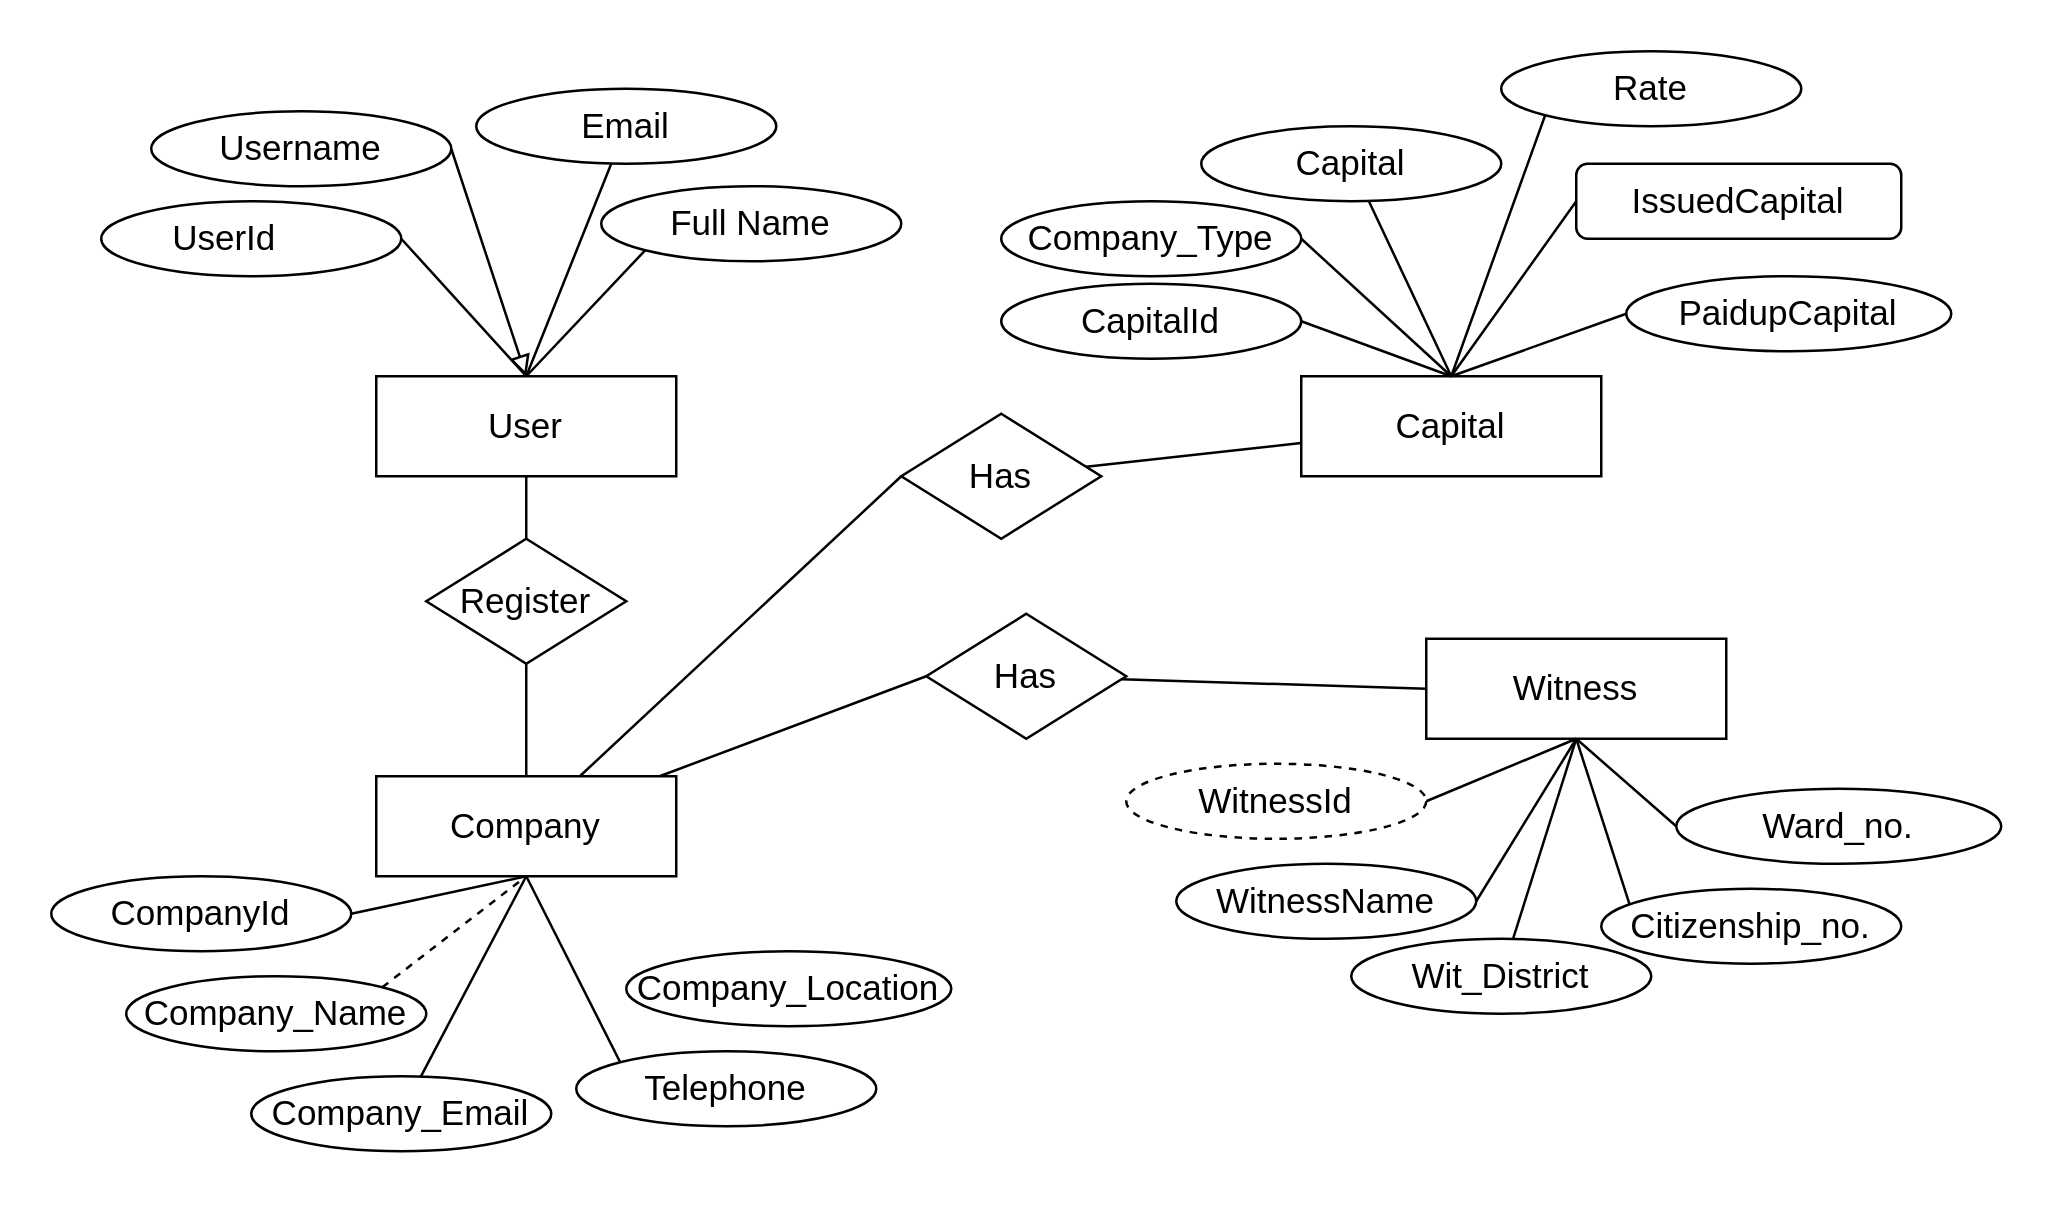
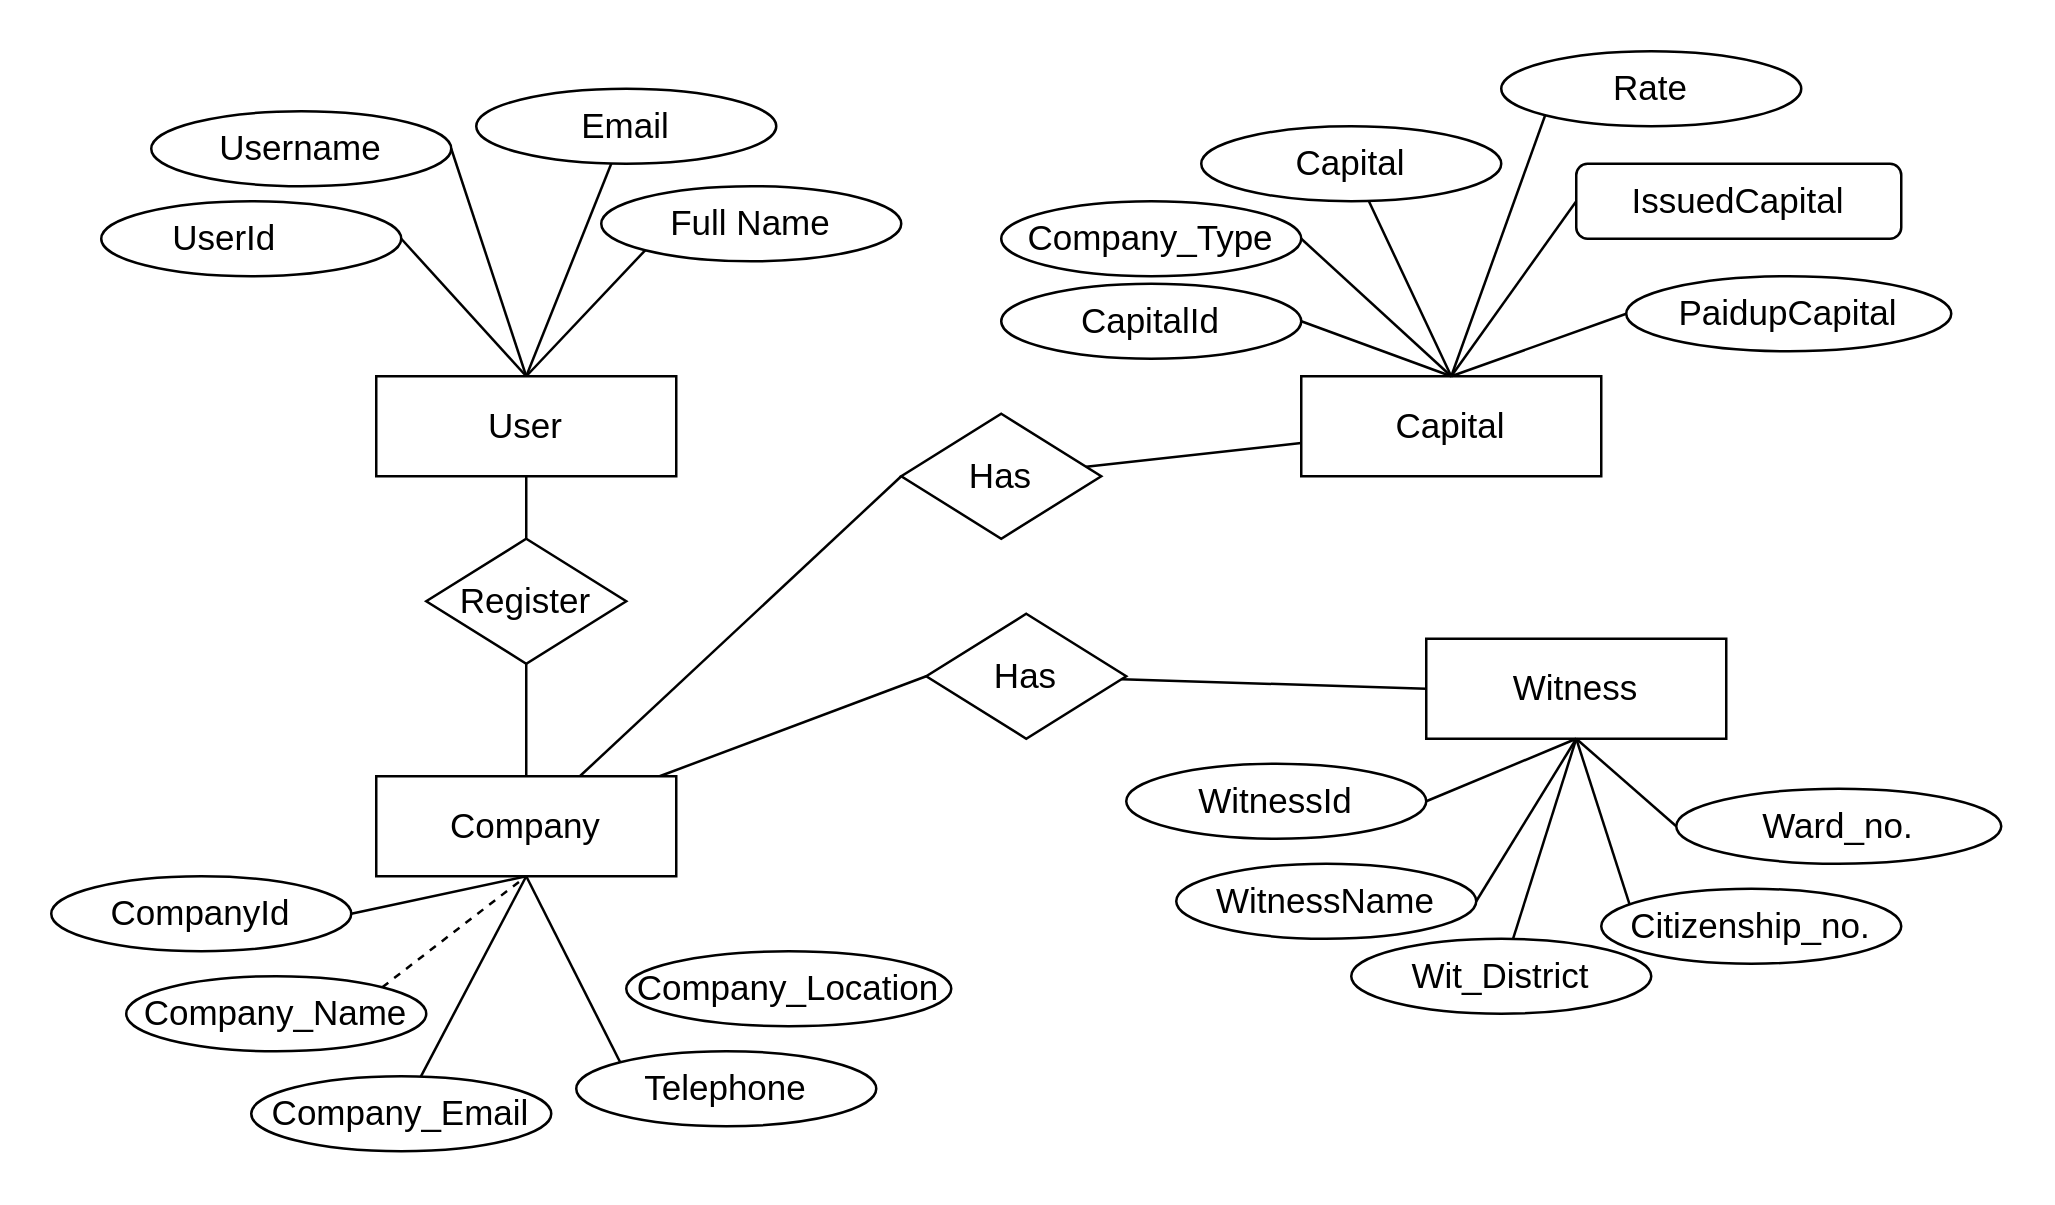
edge "Username" -> "User": arrowhead block -> none
node "WitnessId": style dashed -> solid
